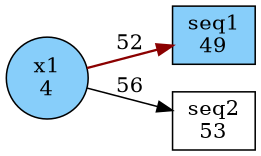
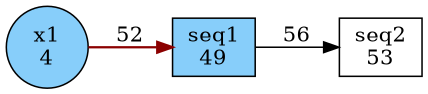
edge "x1 4" -> "seq2 53": now "seq1 49" -> "seq2 53"
